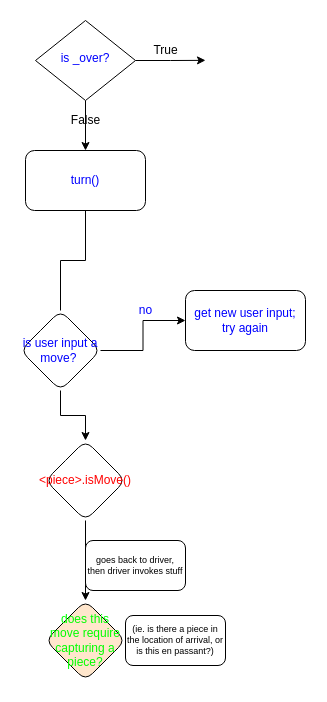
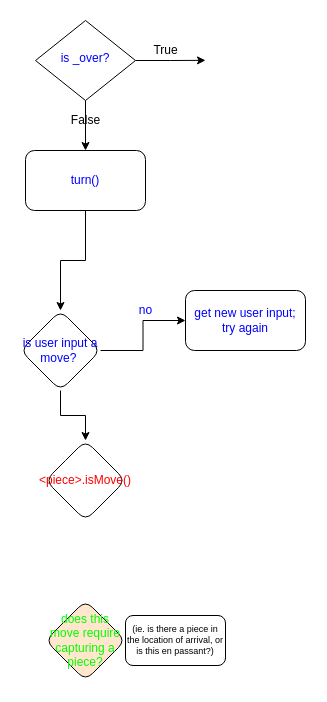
edge "turn()" -- "is user input a move?": arrowhead none -> classic
edge "<piece>.isMove()" -> "does this move require capturing a piece?": removed
node "goes back to driver, then driver invokes stuff": removed
